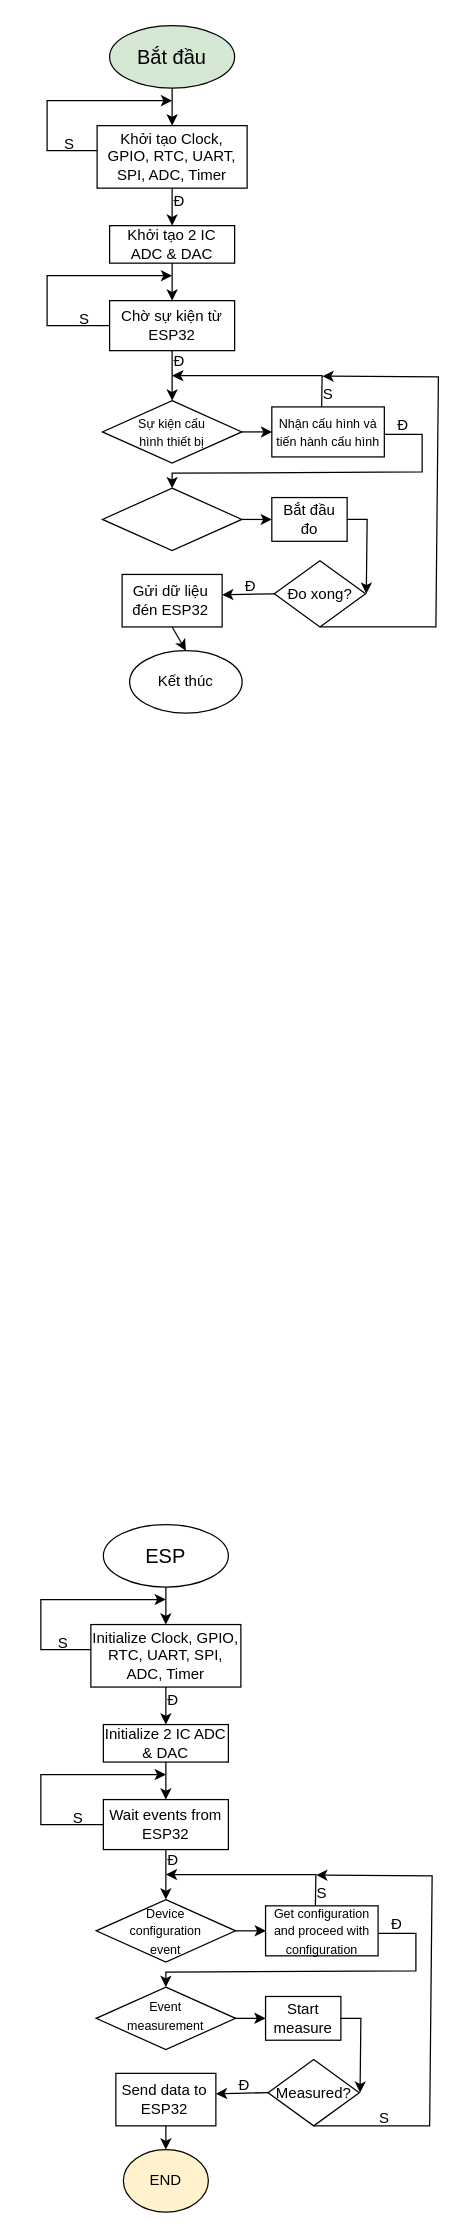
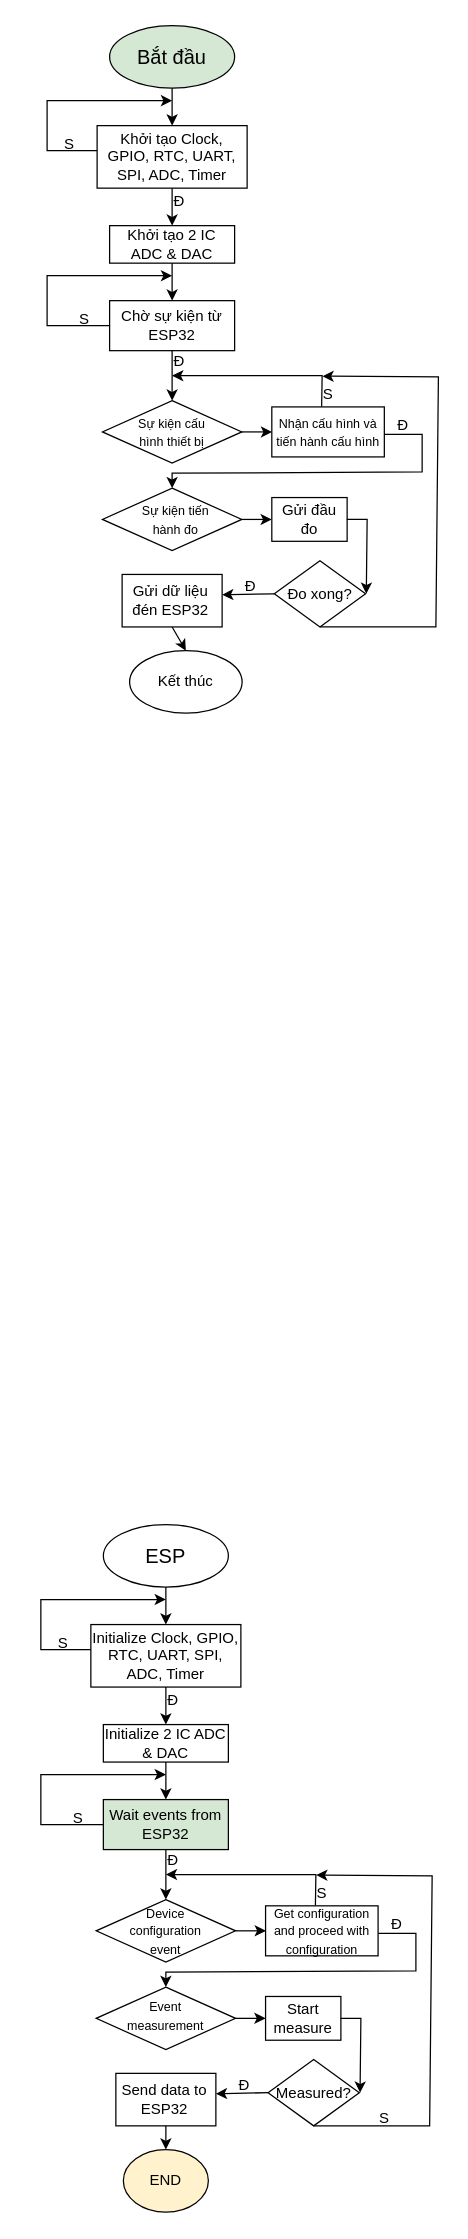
node "Sự kiện tiến hành đo": added
node "Bắt đầu đo": label "Bắt đầu đo" -> "Gửi đầu đo"
node "Wait events from ESP32": fillcolor #ffffff -> #d5e8d4
